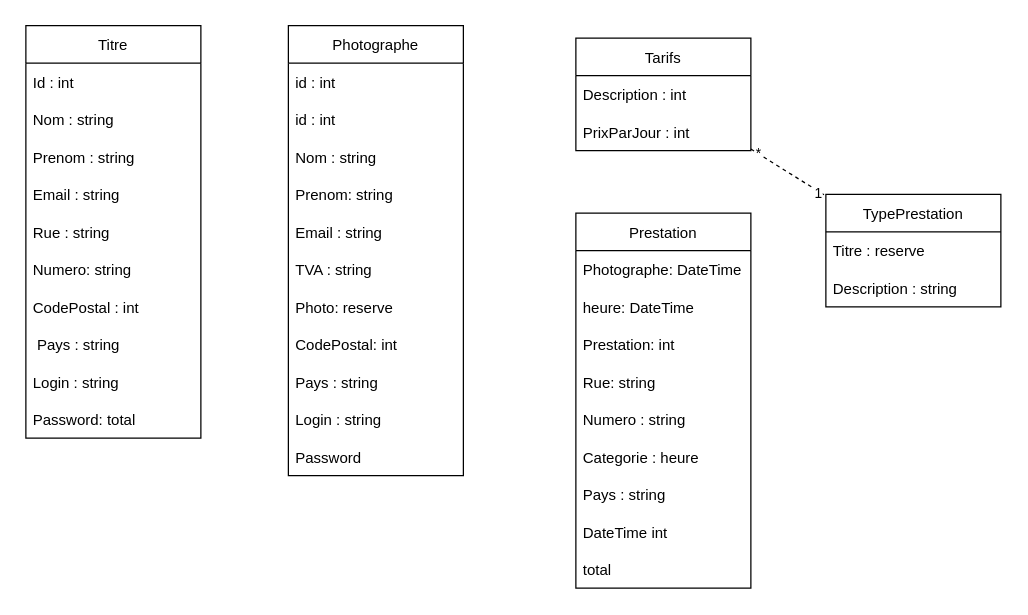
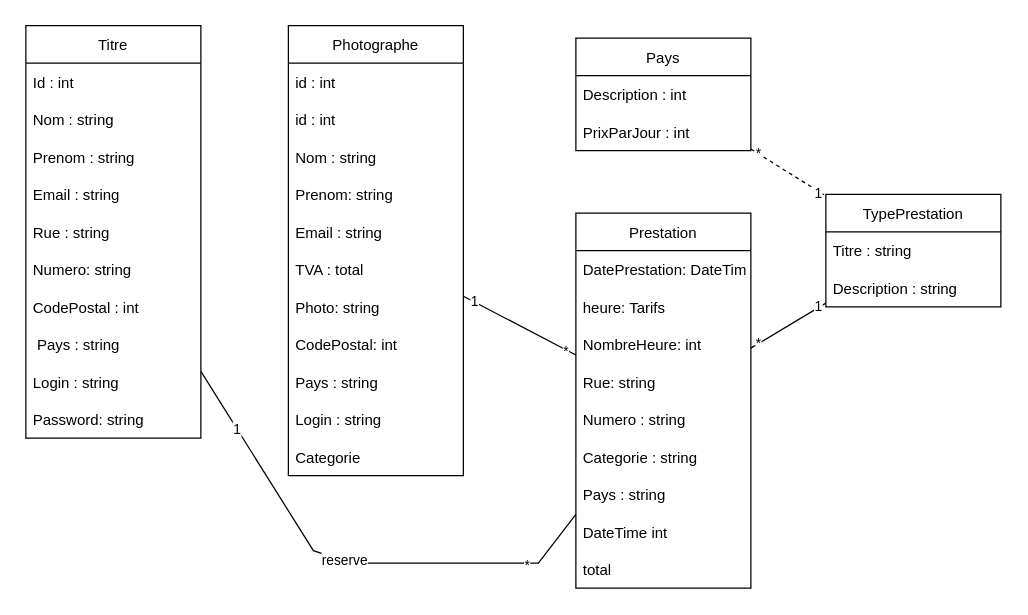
node "Tarifs": label "Tarifs" -> "Pays"
node "Titre : reserve": label "Titre : reserve" -> "Titre : string"
node "TVA : string": label "TVA : string" -> "TVA : total"
node "Photographe: DateTime": label "Photographe: DateTime" -> "DatePrestation: DateTime"
node "Photo: reserve": label "Photo: reserve" -> "Photo: string"
node "heure: DateTime": label "heure: DateTime" -> "heure: Tarifs"
edge "Photographe" -- "Prestation": added, labels "1", "*"
edge "TypePrestation" -- "Prestation": added, labels "1", "*"
node "Prestation: int": label "Prestation: int" -> "NombreHeure: int"
node "Password: total": label "Password: total" -> "Password: string"
node "Password": label "Password" -> "Categorie"
node "Categorie : heure": label "Categorie : heure" -> "Categorie : string"
edge "Titre" -- "Prestation": added, labels "1", "reserve", "*"
